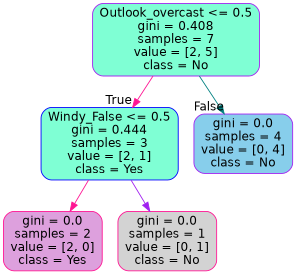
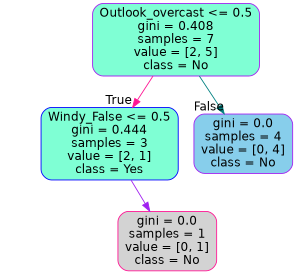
node "gini = 0.0 samples = 2 value = [2, 0] class = Yes": removed
